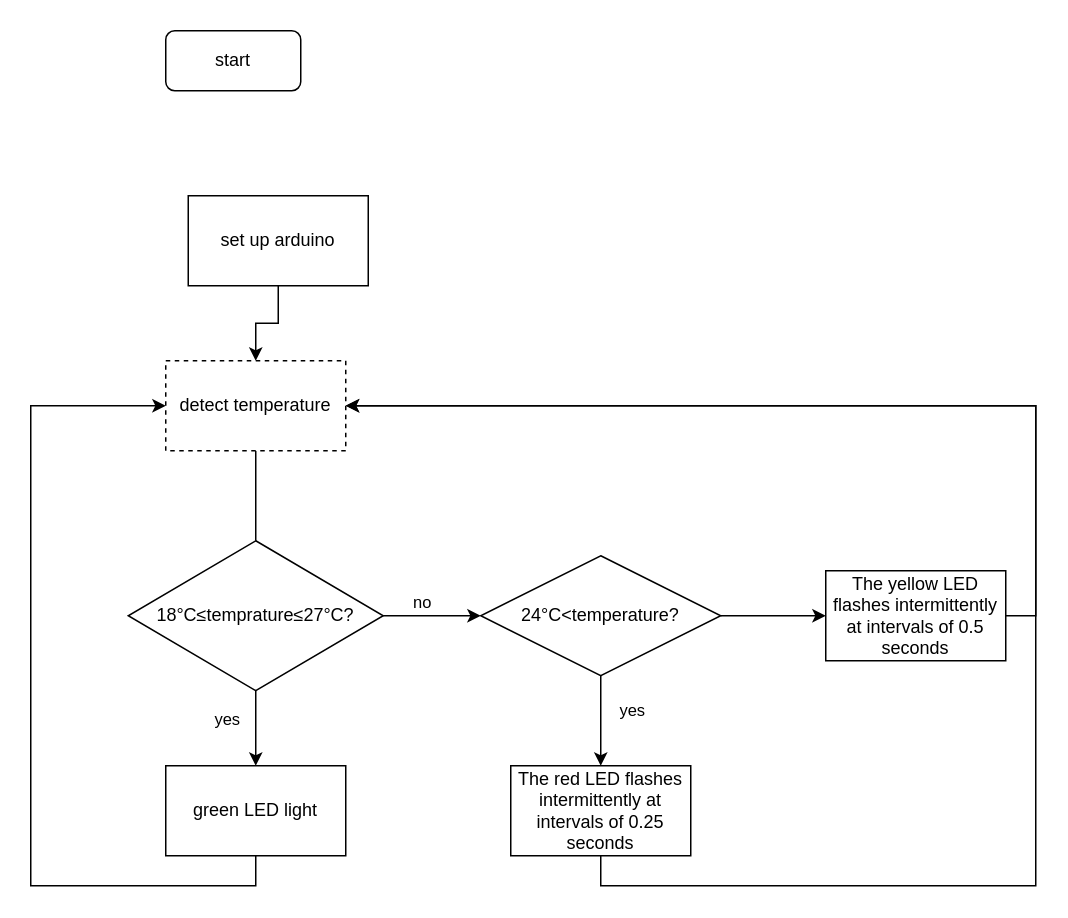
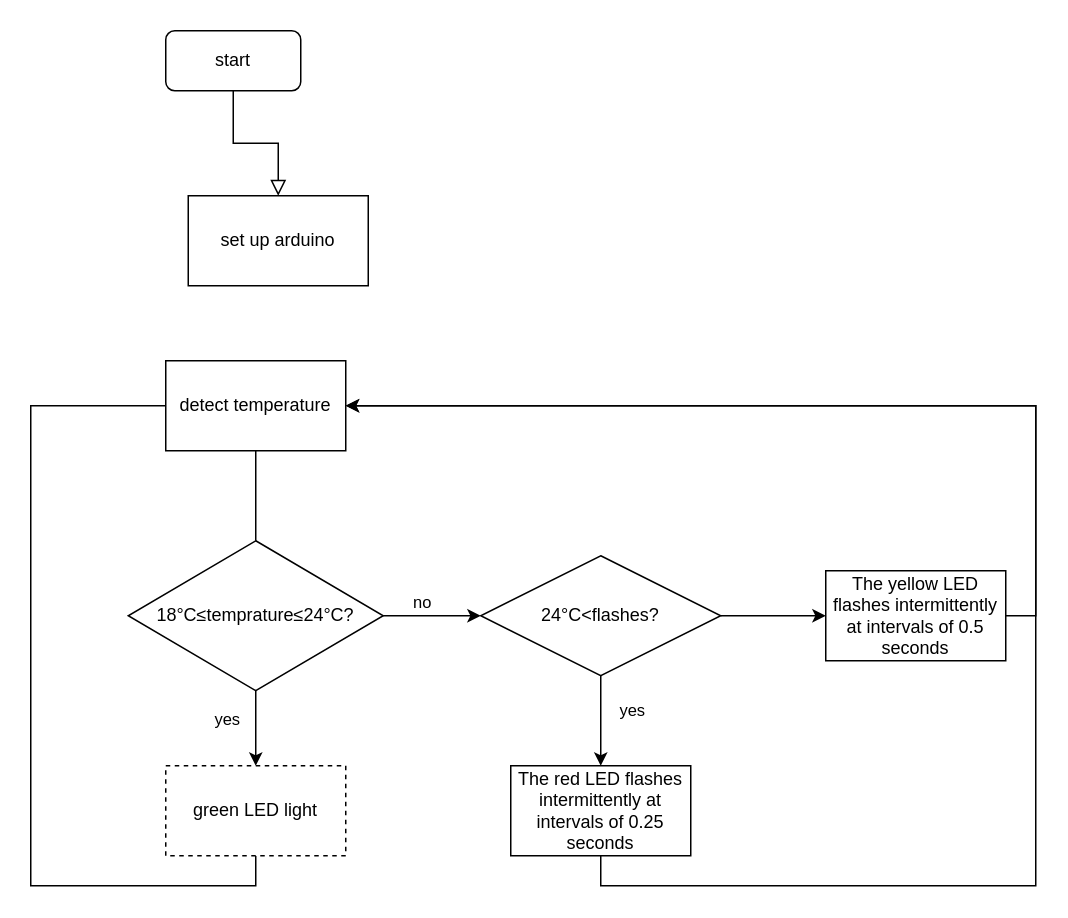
edge "start" -> "set up arduino": added
edge "set up arduino" -> "detect temperature": removed
edge "green LED light" -> "detect temperature": arrowhead classic -> none
node "detect temperature": style dashed -> solid
node "18°C≤temprature≤27°C?": label "18°C≤temprature≤27°C?" -> "18°C≤temprature≤24°C?"
node "24°C<temperature?": label "24°C<temperature?" -> "24°C<flashes?"
node "green LED light": style solid -> dashed
